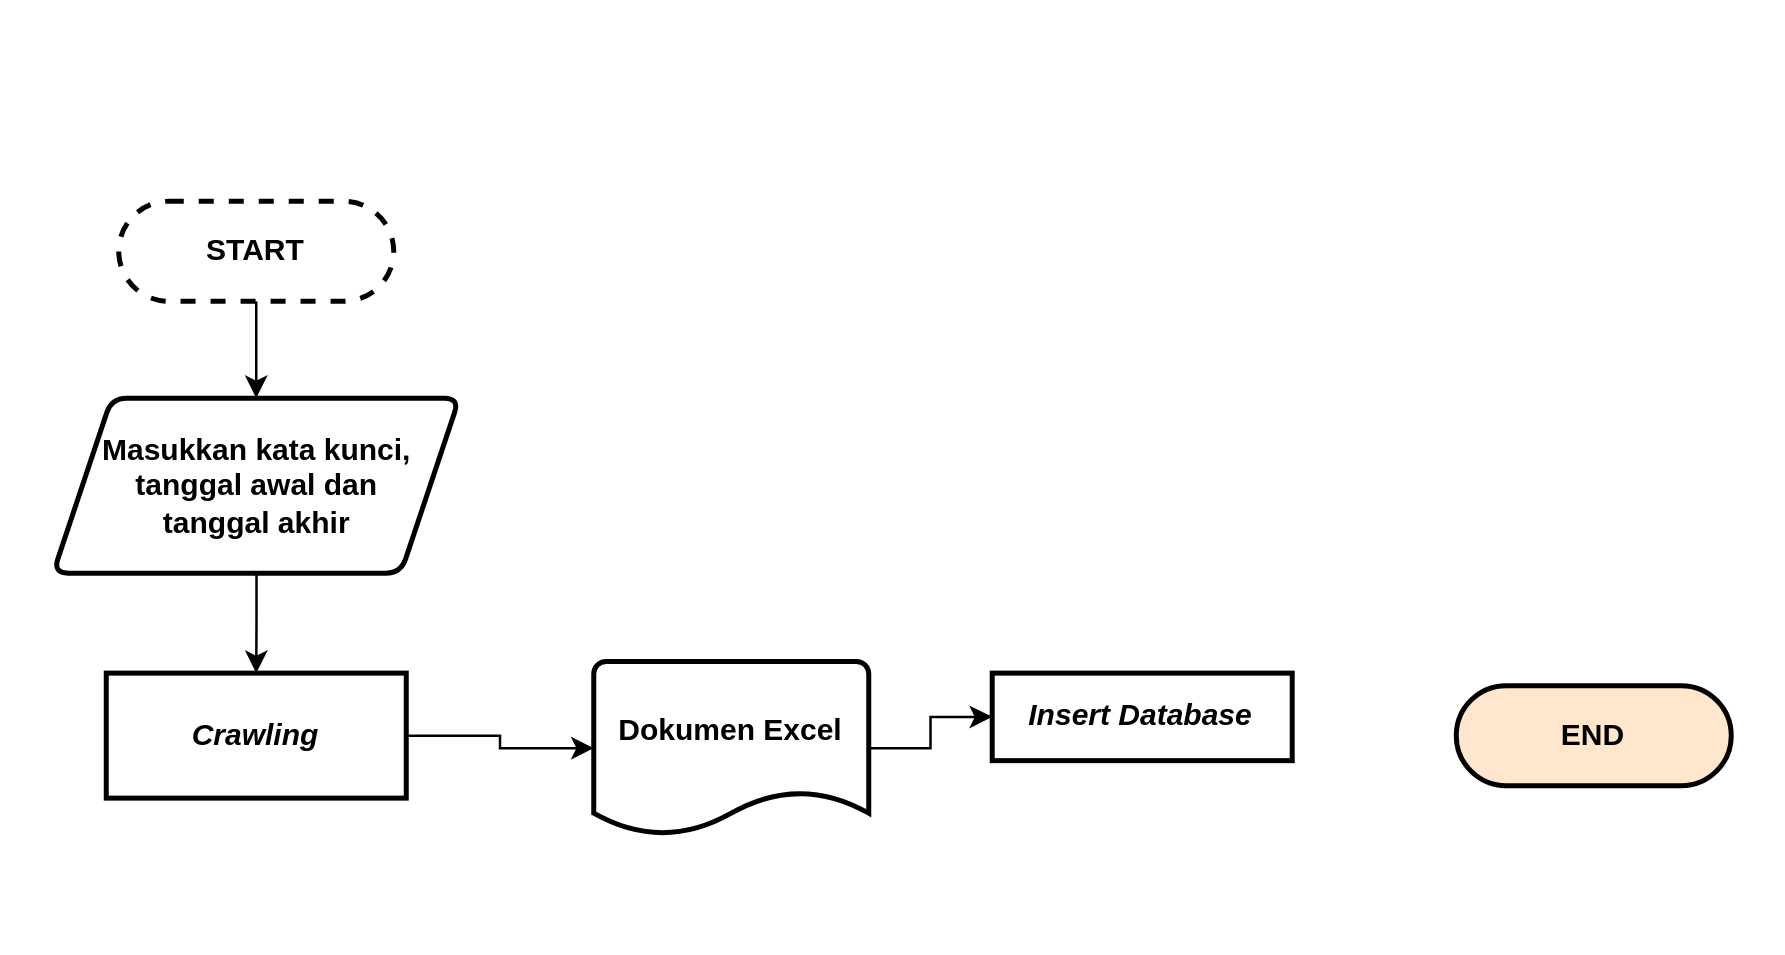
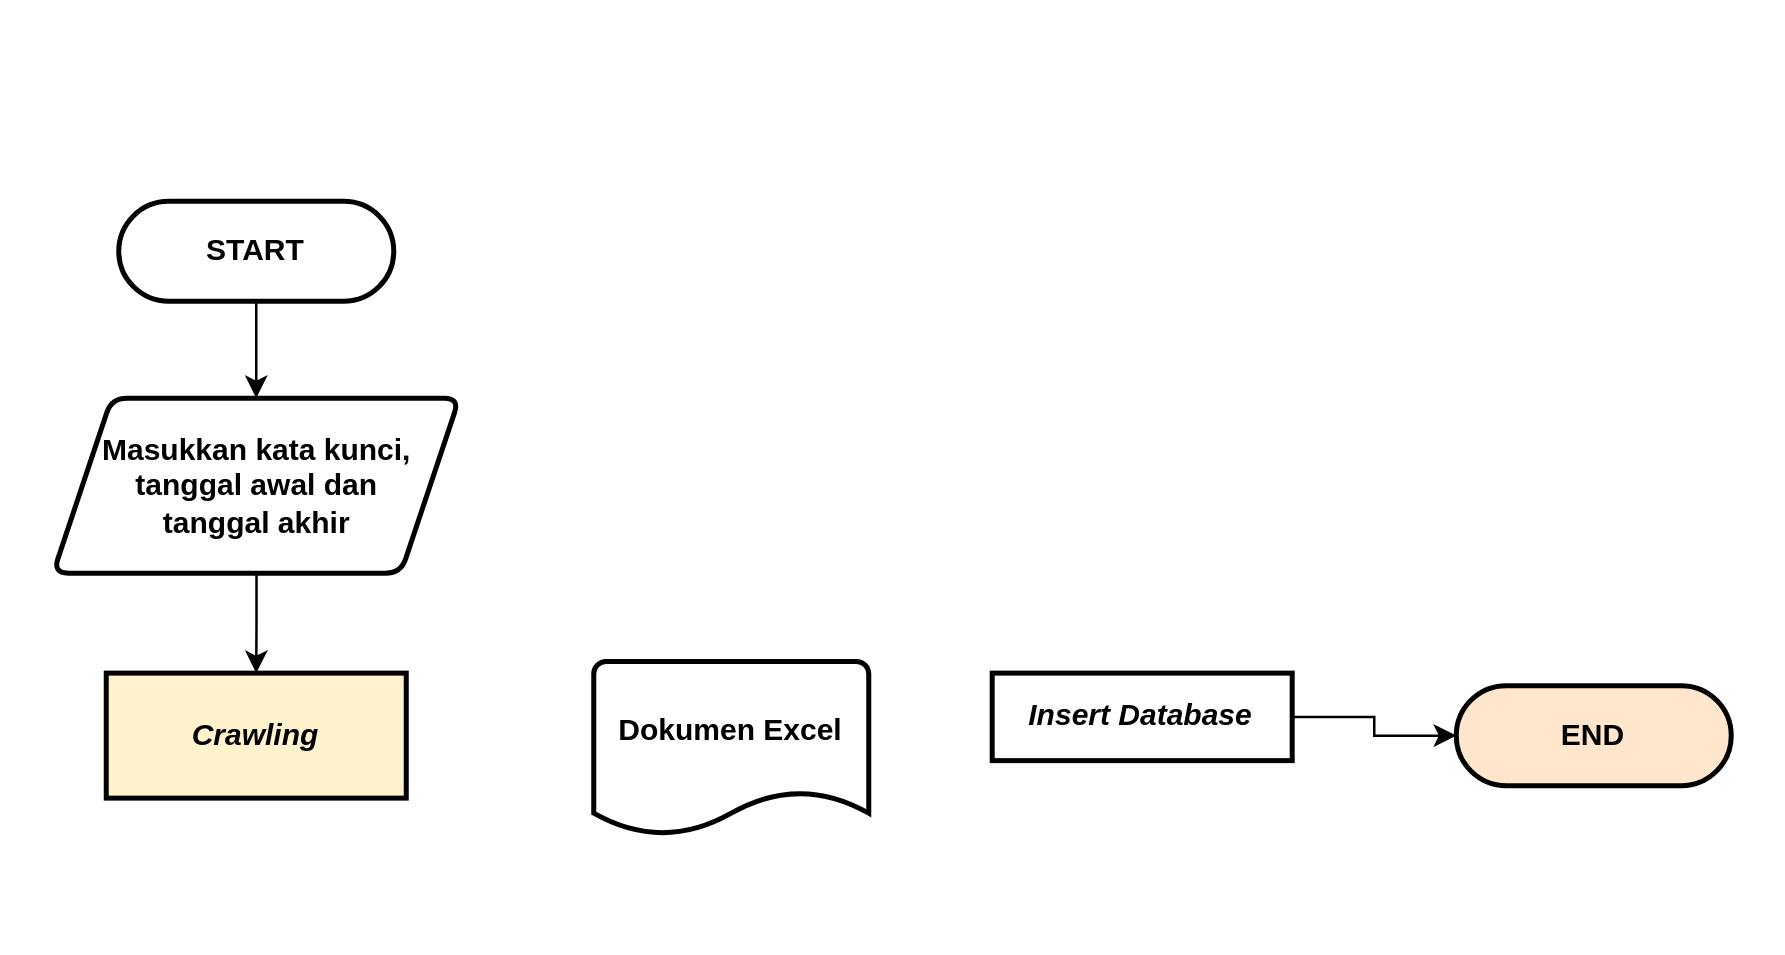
node "START": style dashed -> solid
edge "Insert Database" -> "END": added
node "Crawling": fillcolor #ffffff -> #fff2cc
edge "Crawling" -> "Dokumen Excel": removed
edge "Dokumen Excel" -> "Insert Database": removed
